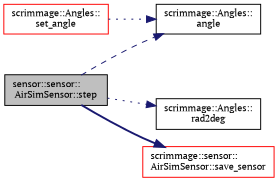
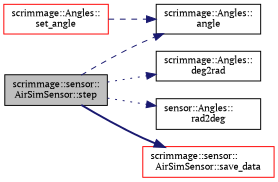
edge "scrimmage::Angles:: set_angle" -> "scrimmage::Angles:: angle": style dotted -> dashed
node "scrimmage::Angles:: deg2rad": added
node "sensor::sensor:: AirSimSensor::step": label "sensor::sensor:: AirSimSensor::step" -> "scrimmage::sensor:: AirSimSensor::step"
node "scrimmage::Angles:: rad2deg": label "scrimmage::Angles:: rad2deg" -> "sensor::Angles:: rad2deg"
node "scrimmage::sensor:: AirSimSensor::save_sensor": label "scrimmage::sensor:: AirSimSensor::save_sensor" -> "scrimmage::sensor:: AirSimSensor::save_data"
